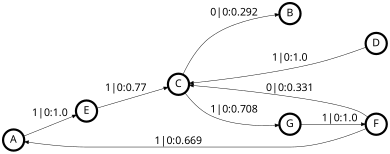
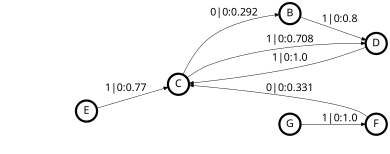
edge "B" -> "D": added, label "1|0:0.8"
edge "C" -> "G": now "C" -> "D"
node "A": removed
